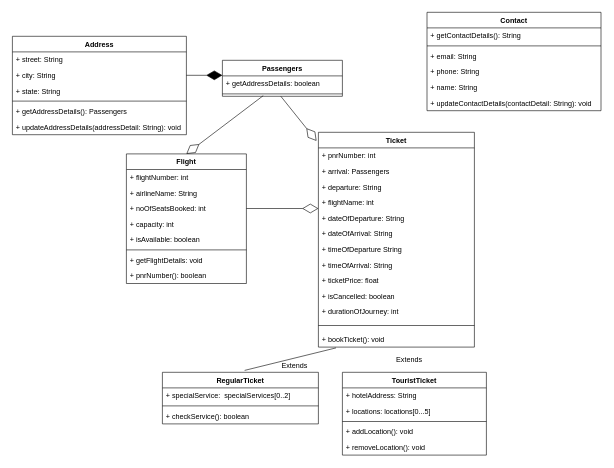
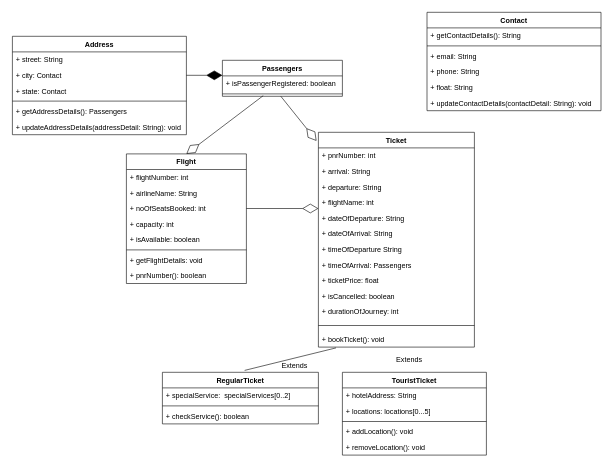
node "+ city: String": label "+ city: String" -> "+ city: Contact"
node "+ getAddressDetails: boolean": label "+ getAddressDetails: boolean" -> "+ isPassengerRegistered: boolean"
node "+ name: String": label "+ name: String" -> "+ float: String"
node "+ state: String": label "+ state: String" -> "+ state: Contact"
node "+ arrival: Passengers": label "+ arrival: Passengers" -> "+ arrival: String"
node "+ timeOfArrival: String": label "+ timeOfArrival: String" -> "+ timeOfArrival: Passengers"
